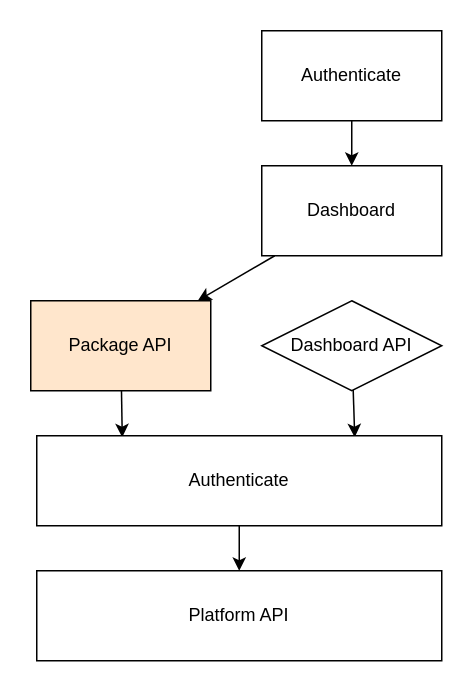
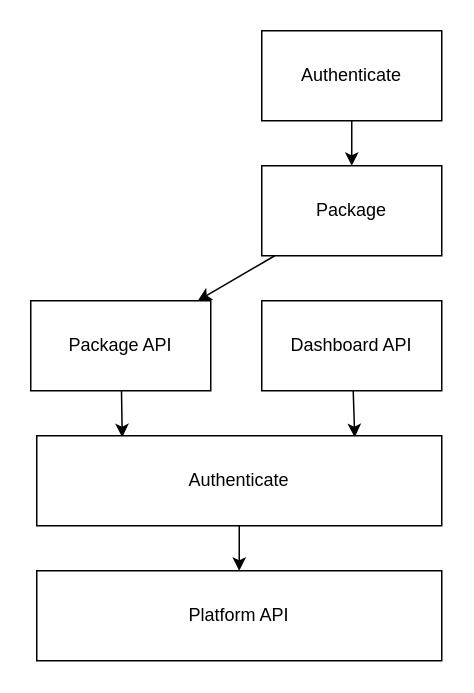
node "Dashboard": label "Dashboard" -> "Package"
node "Package API": fillcolor #ffe6cc -> #ffffff
node "Dashboard API": shape diamond -> rectangle
